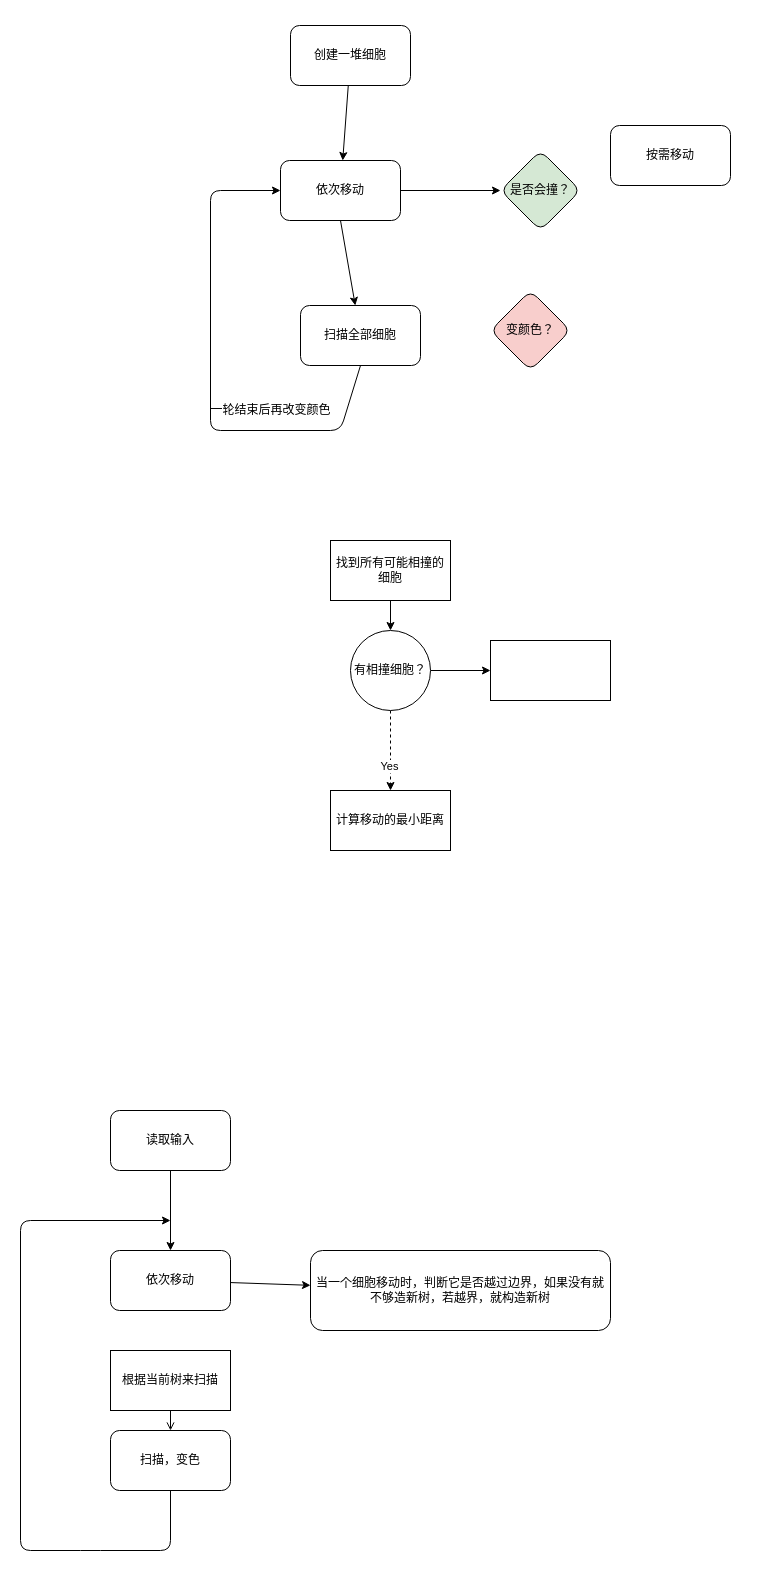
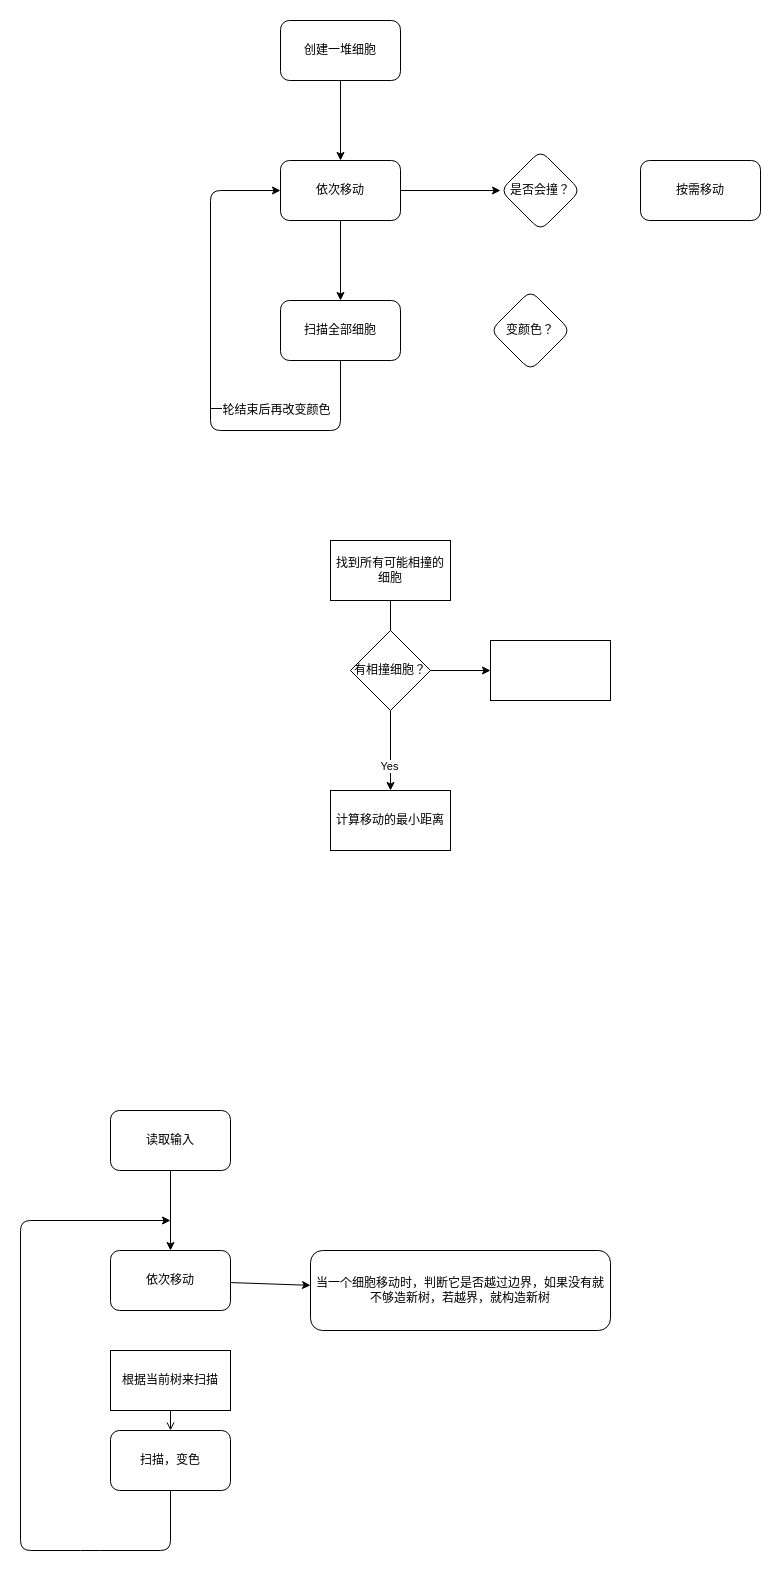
node "创建一堆细胞": moved (351, 56) -> (341, 51)
node "按需移动": moved (671, 156) -> (701, 191)
node "是否会撞？": fillcolor #d5e8d4 -> #ffffff
node "变颜色？": fillcolor #f8cecc -> #ffffff
node "扫描全部细胞": moved (361, 336) -> (341, 331)
edge "找到所有可能相撞的细胞" -> "有相撞细胞？": arrowhead classic -> none
node "有相撞细胞？": shape ellipse -> diamond
edge "有相撞细胞？" -> "计算移动的最小距离": style dashed -> solid
